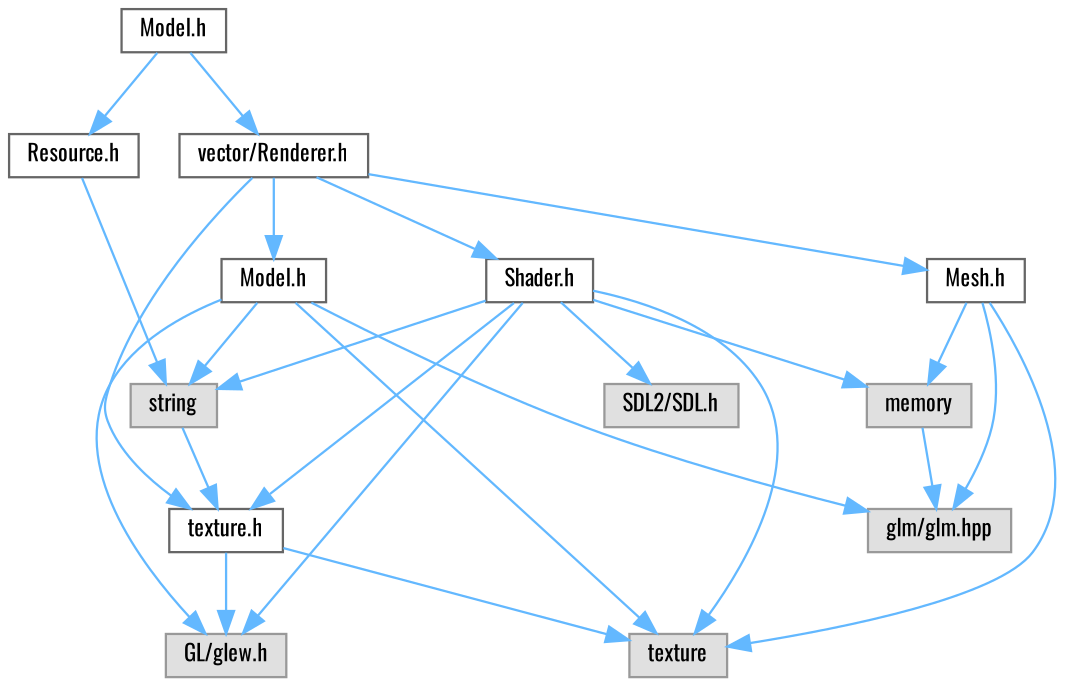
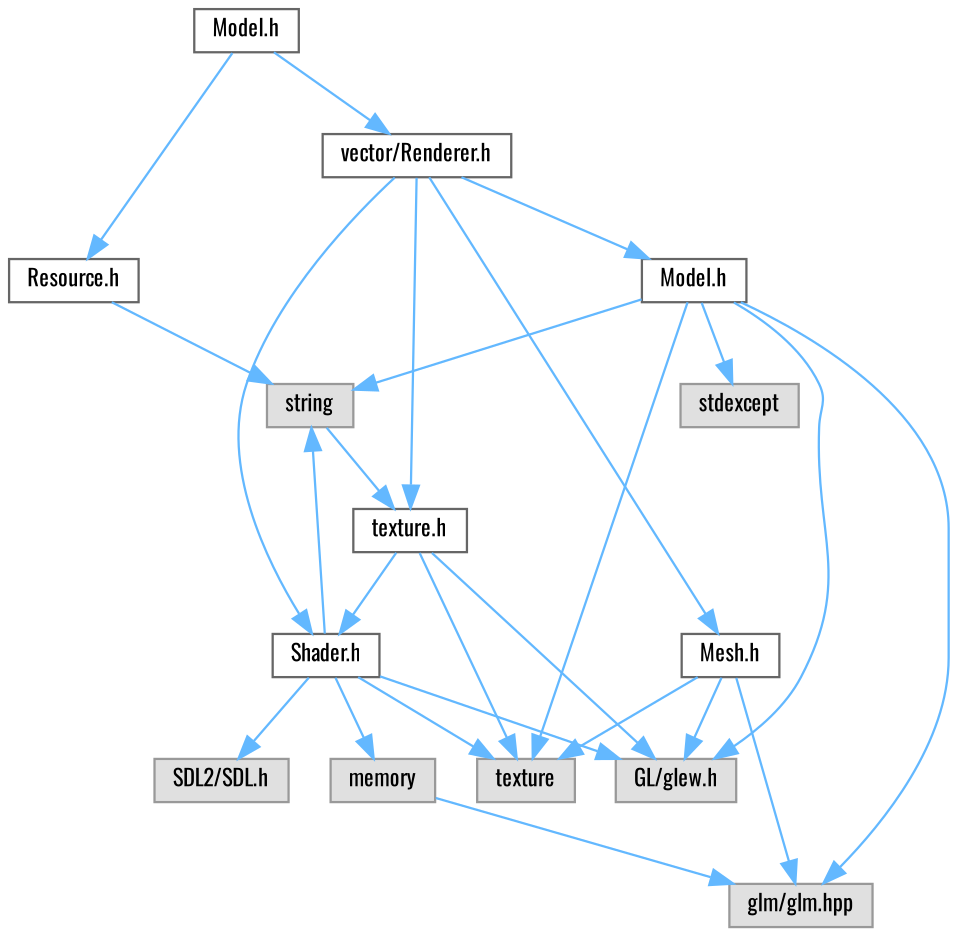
edge "Mesh.h" -> "memory": now "Mesh.h" -> "GL/glew.h"
node "stdexcept": added
edge "Shader.h" -> "texture.h": reversed
